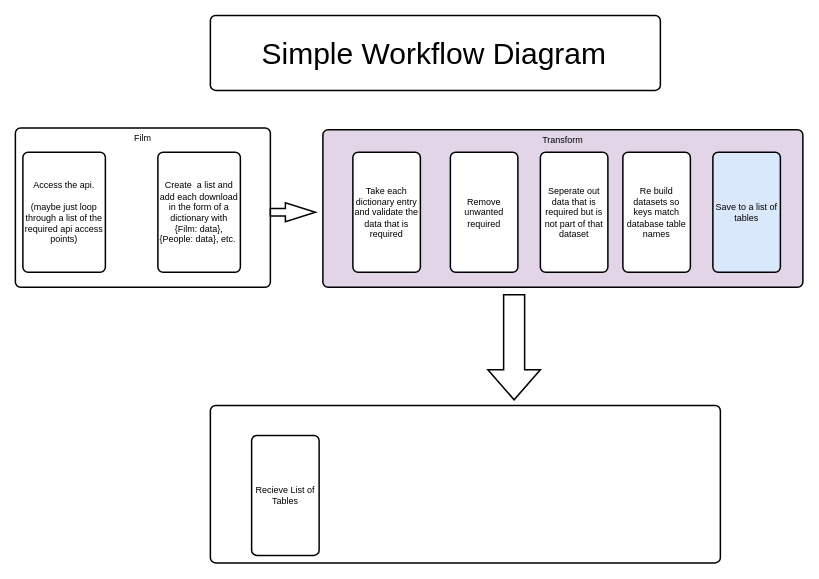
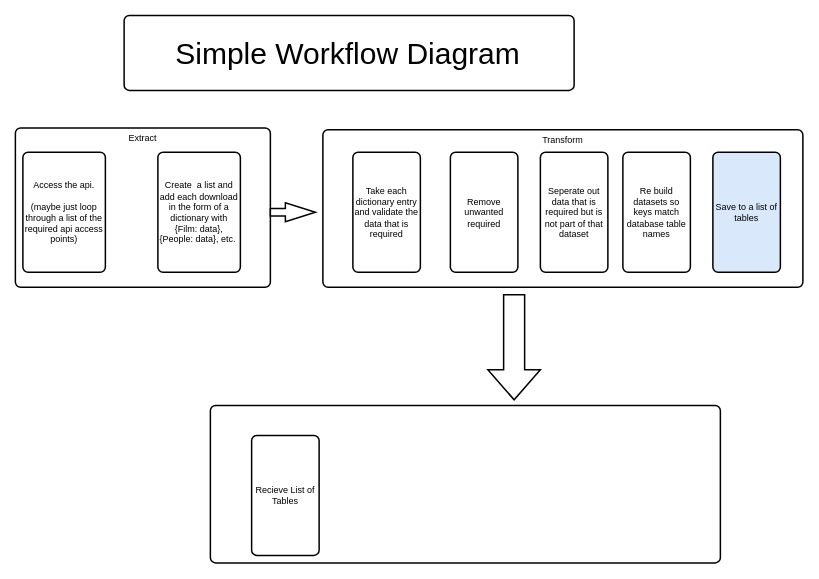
node "Simple Workflow Diagram": moved (435, 53) -> (349, 53)
node "Film": label "Film" -> "Extract"
node "Transform": fillcolor #e1d5e7 -> #ffffff
